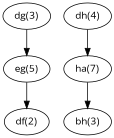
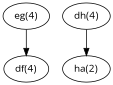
node "dg(3)": removed
node "eg(5)": label "eg(5)" -> "eg(4)"
node "ha(7)": label "ha(7)" -> "ha(2)"
node "df(2)": label "df(2)" -> "df(4)"
node "bh(3)": removed
